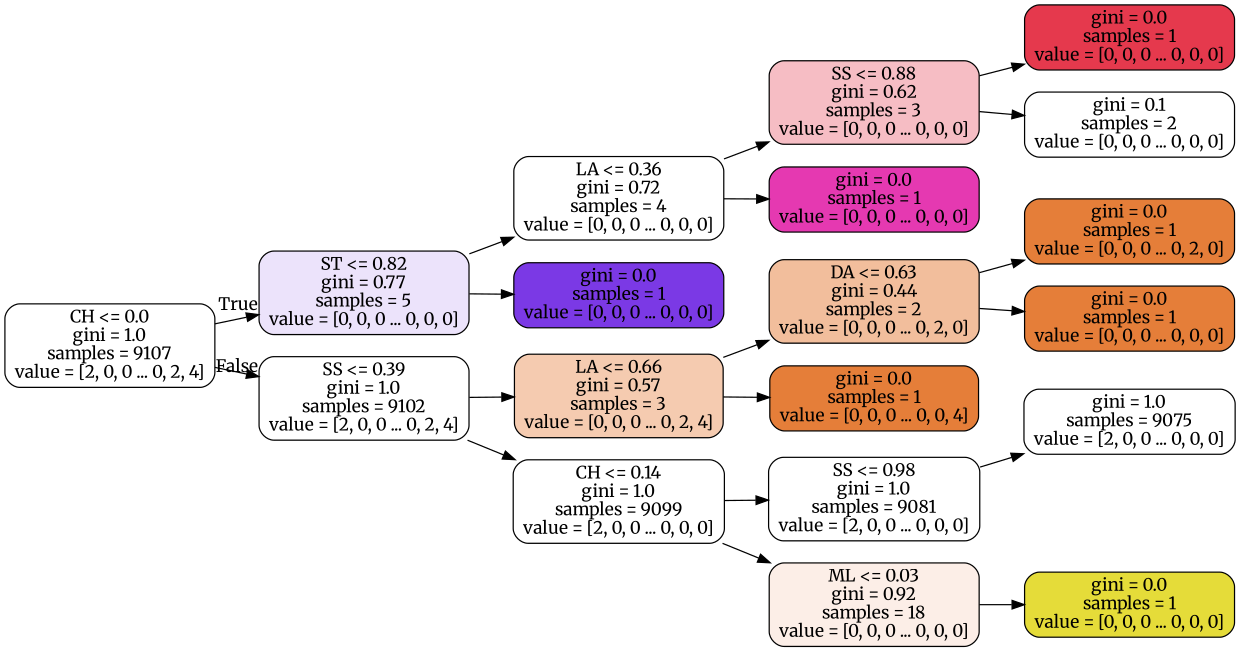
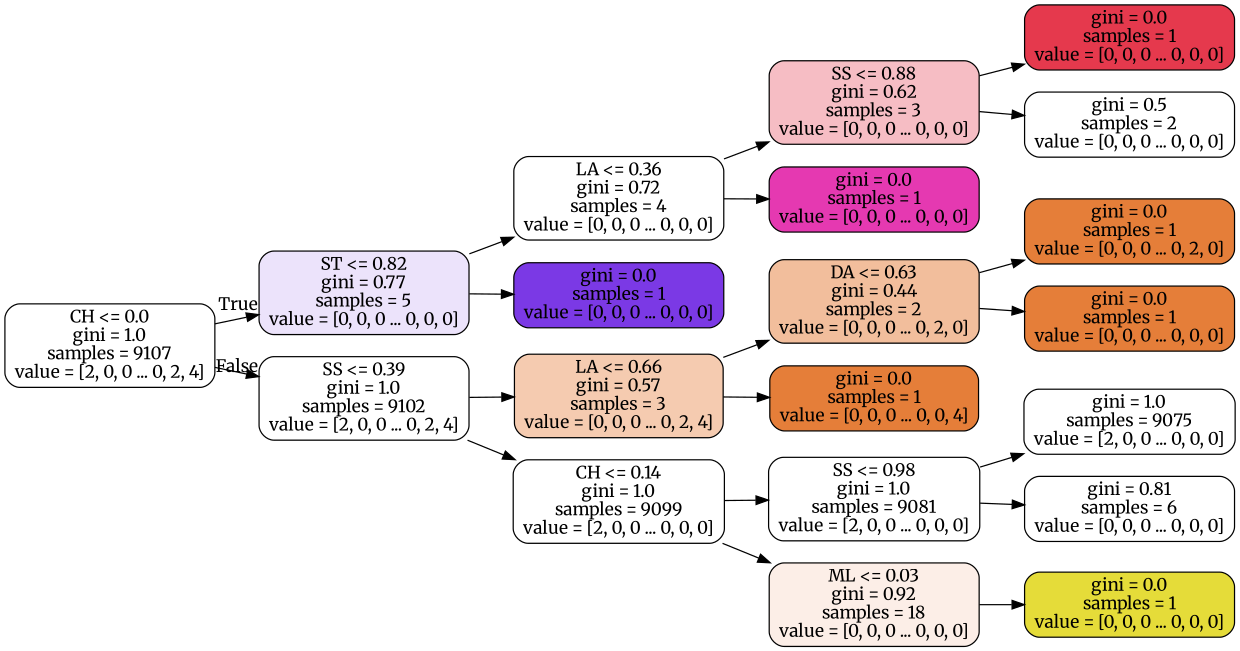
node "gini = 0.1 samples = 2 value = [0, 0, 0 ... 0, 0, 0]": label "gini = 0.1 samples = 2 value = [0, 0, 0 ... 0, 0, 0]" -> "gini = 0.5 samples = 2 value = [0, 0, 0 ... 0, 0, 0]"
node "gini = 0.81 samples = 6 value = [0, 0, 0 ... 0, 0, 0]": added
